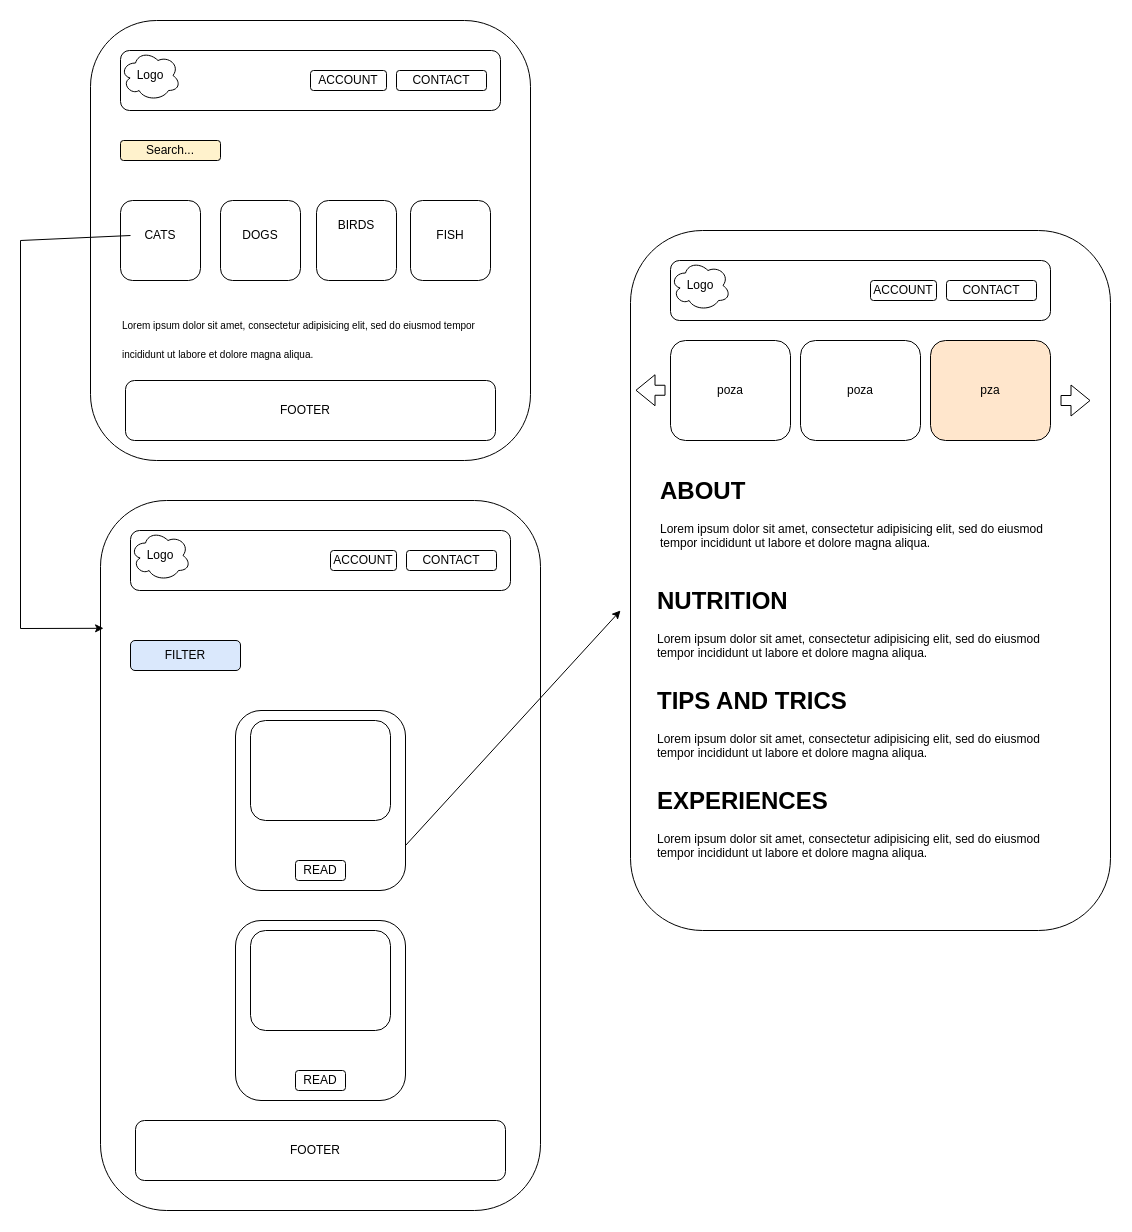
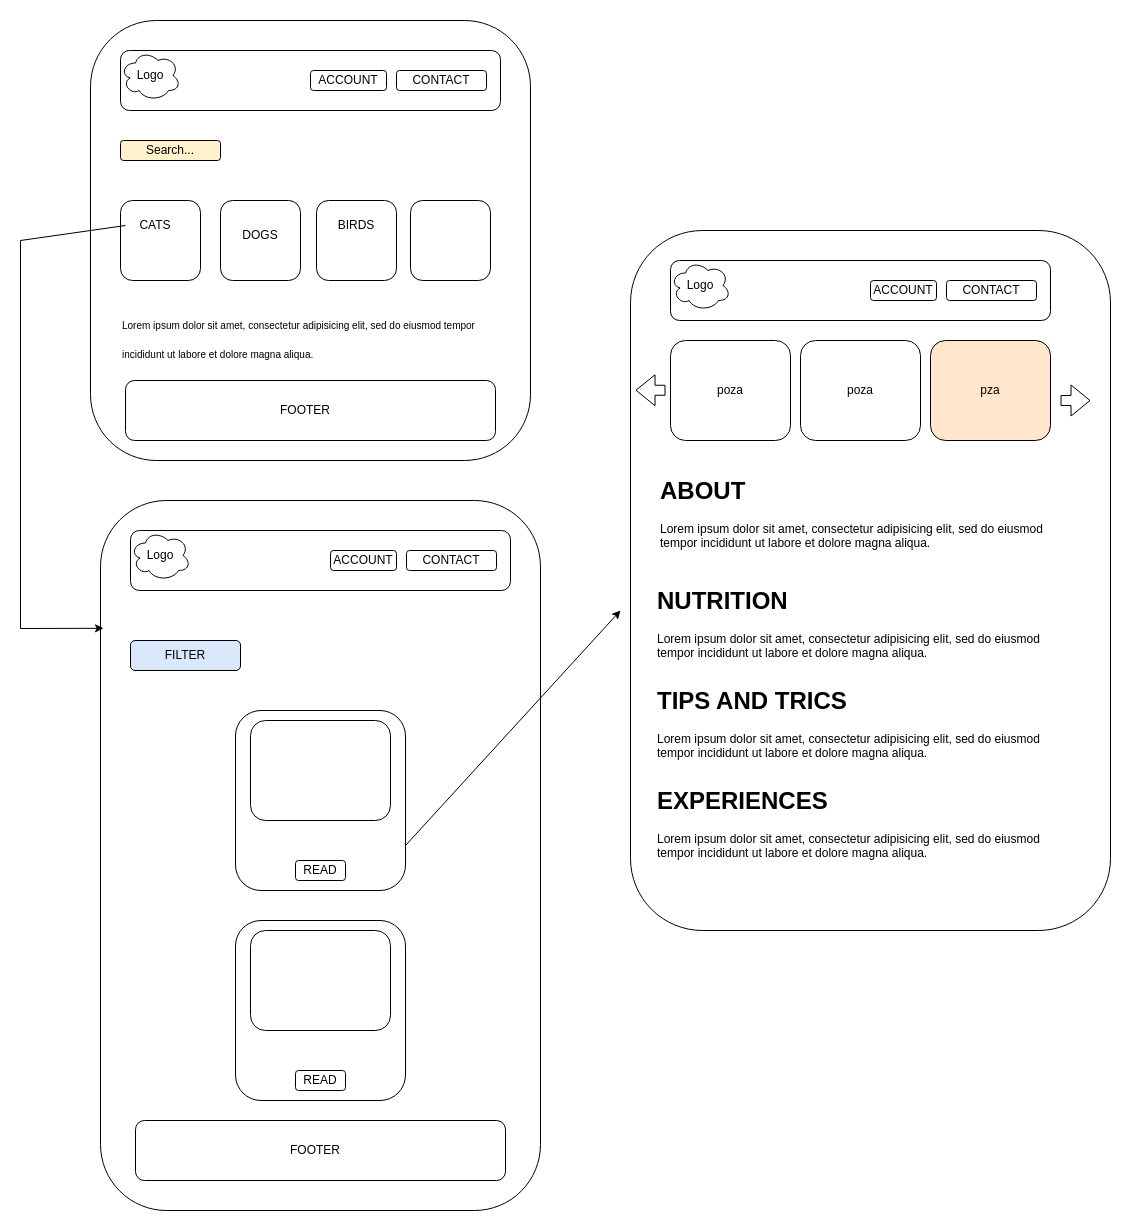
node "CATS": moved (161, 236) -> (156, 226)
node "FISH": removed
